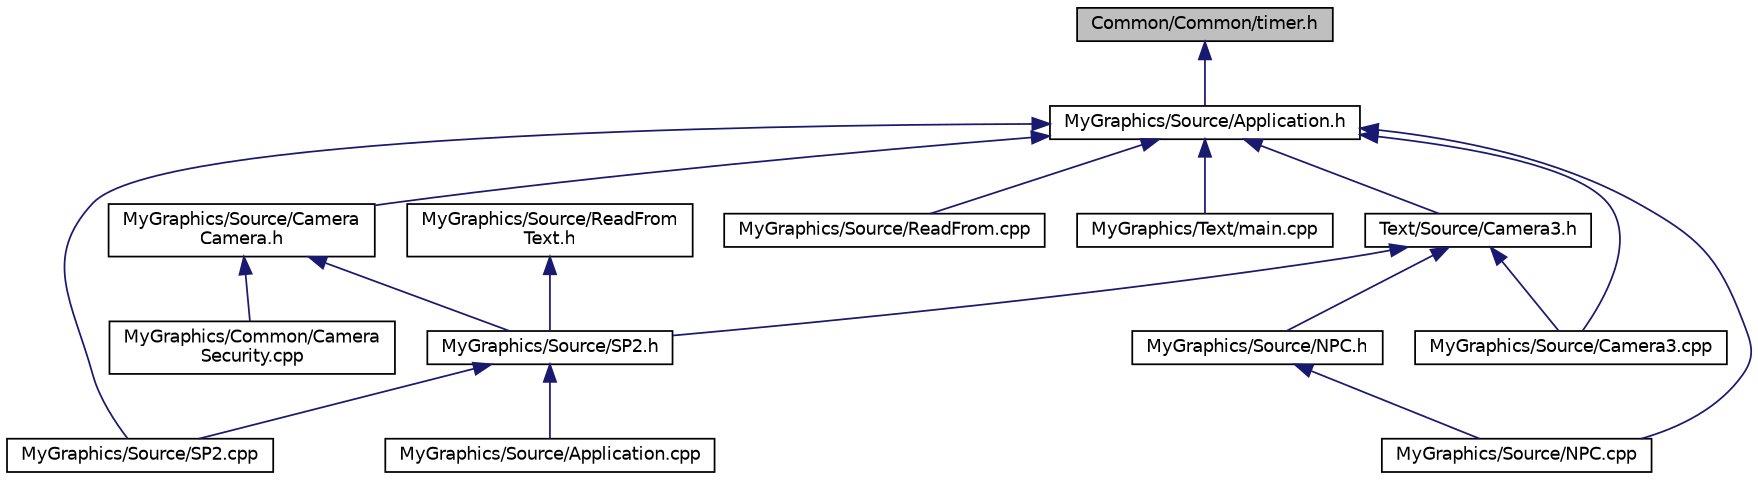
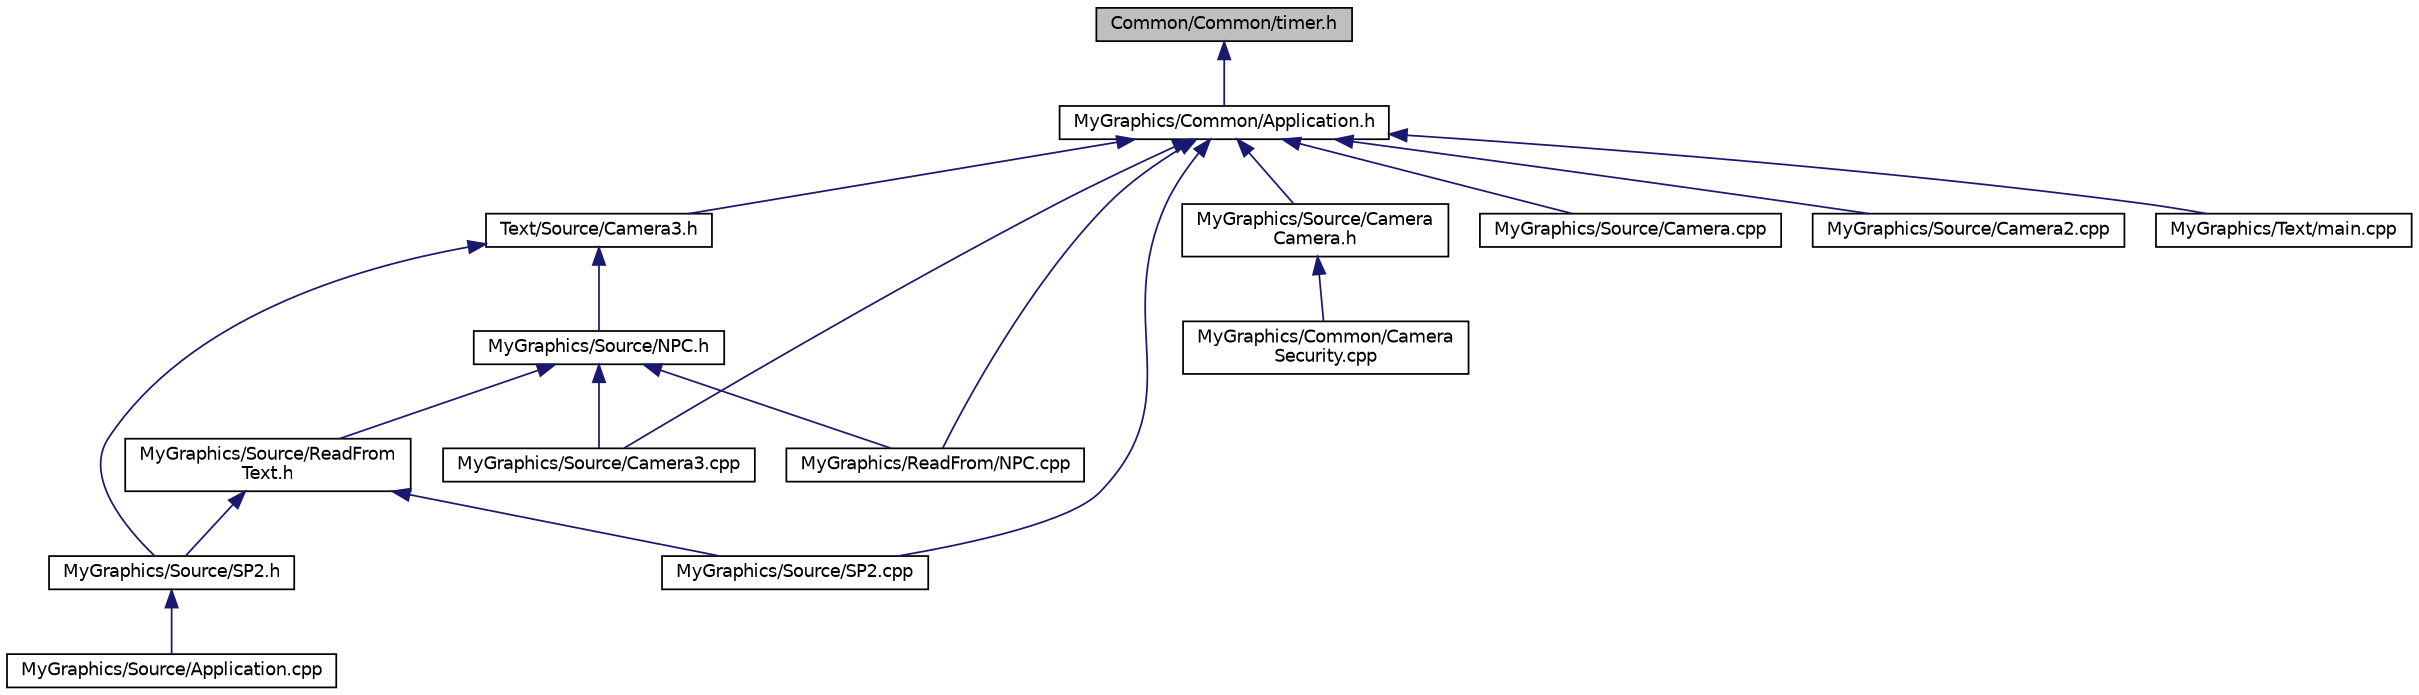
node "MyGraphics/Source/Application.h": label "MyGraphics/Source/Application.h" -> "MyGraphics/Common/Application.h"
node "MyGraphics/Source/ReadFrom.cpp": label "MyGraphics/Source/ReadFrom.cpp" -> "MyGraphics/Source/Camera.cpp"
node "MyGraphics/Source/Camera2.cpp": added
edge "MyGraphics/Source/Camera3.cpp" -> "Text/Source/Camera3.h": now "MyGraphics/Source/Camera3.cpp" -> "MyGraphics/Source/NPC.h"
edge "MyGraphics/Source/SP2.h" -> "MyGraphics/Source/Camera Camera.h": removed
edge "MyGraphics/Source/SP2.cpp" -> "MyGraphics/Source/SP2.h": now "MyGraphics/Source/SP2.cpp" -> "MyGraphics/Source/ReadFrom Text.h"
edge "MyGraphics/Source/ReadFrom Text.h" -> "MyGraphics/Source/NPC.h": added
node "MyGraphics/Source/NPC.cpp": label "MyGraphics/Source/NPC.cpp" -> "MyGraphics/ReadFrom/NPC.cpp"
